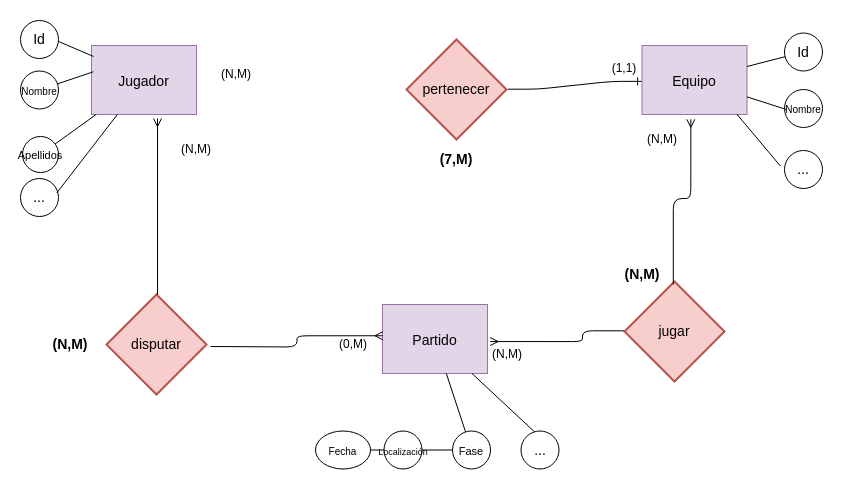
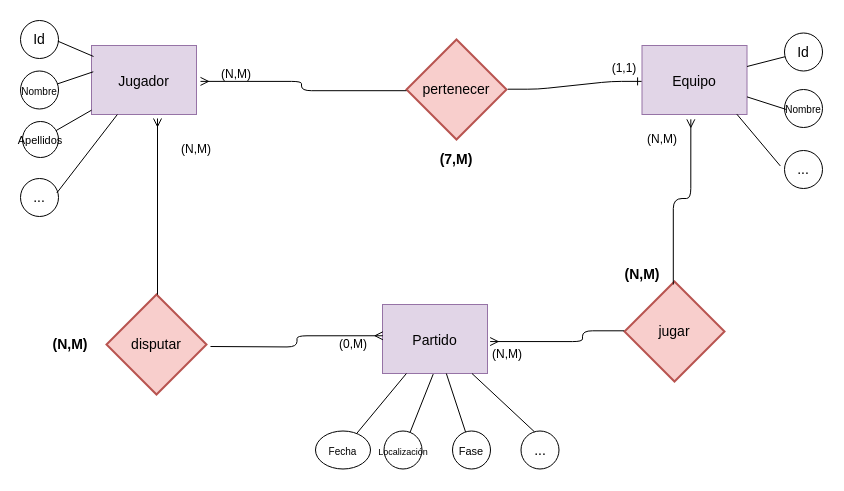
edge "pertenecer" -> "Jugador": added
node "Apellidos": moved (41, 155) -> (41, 140)
edge "Fecha" -- "Localización": now "Fecha" -- "Partido"
edge "Localización" -- "Fase": now "Localización" -- "Partido"
